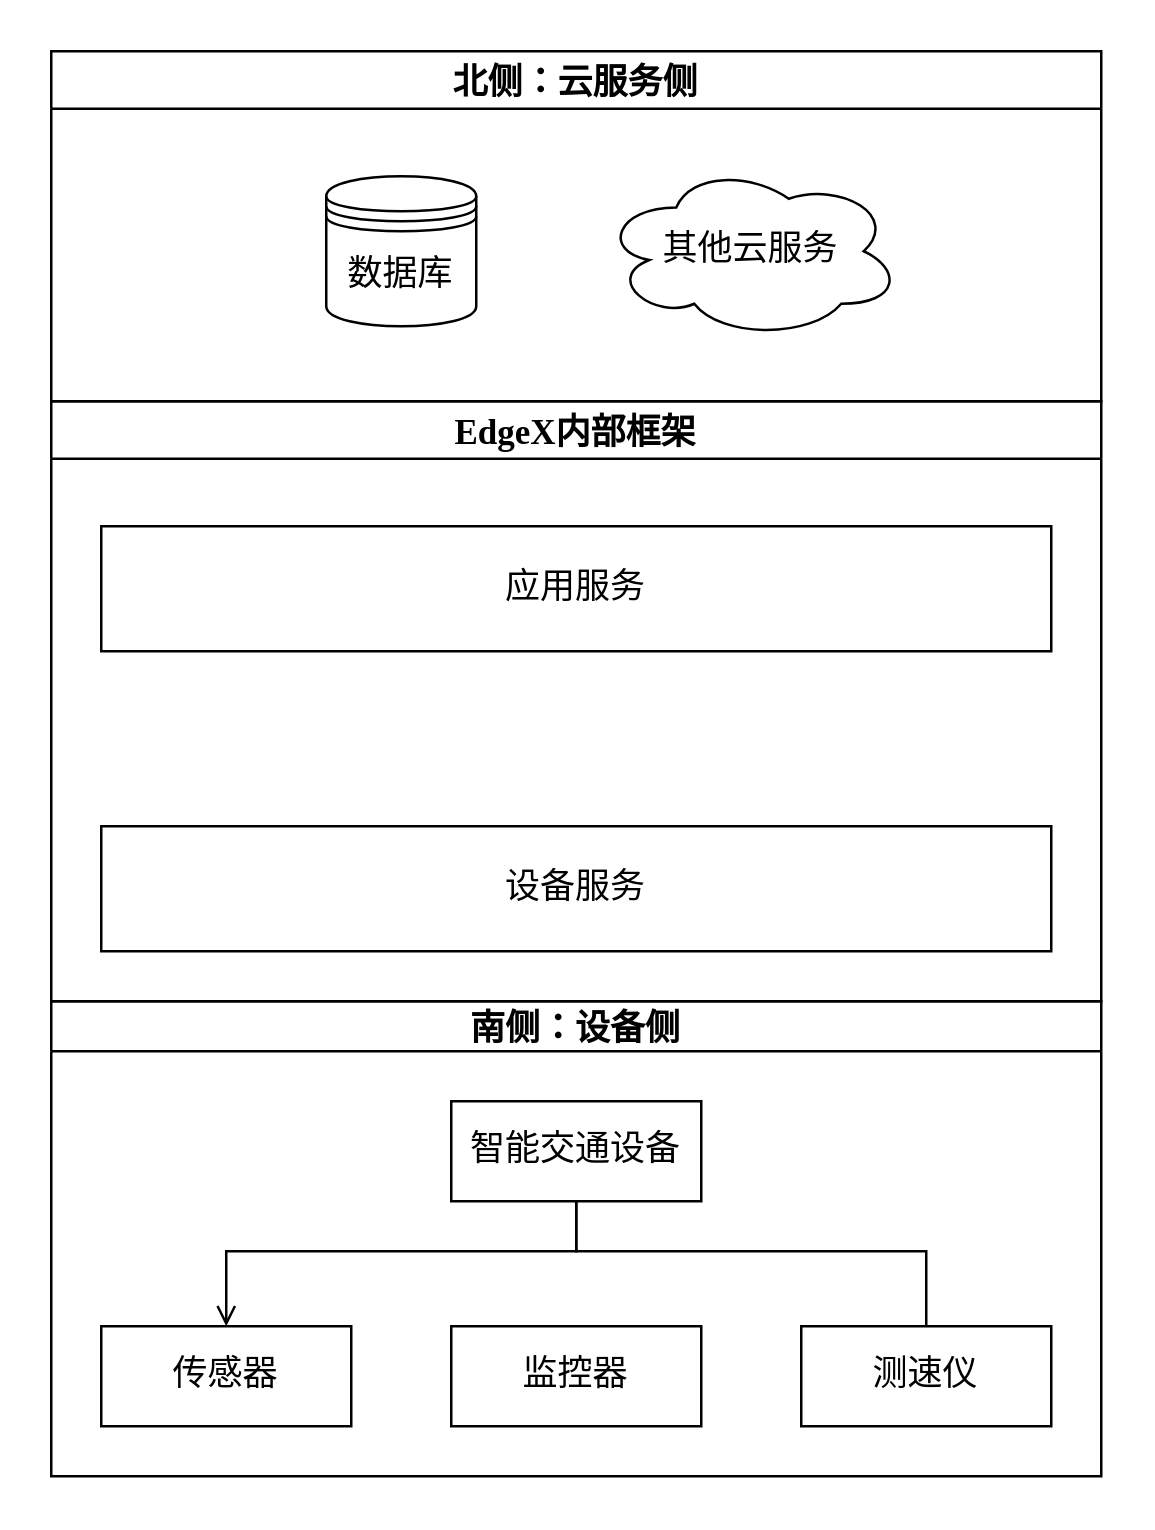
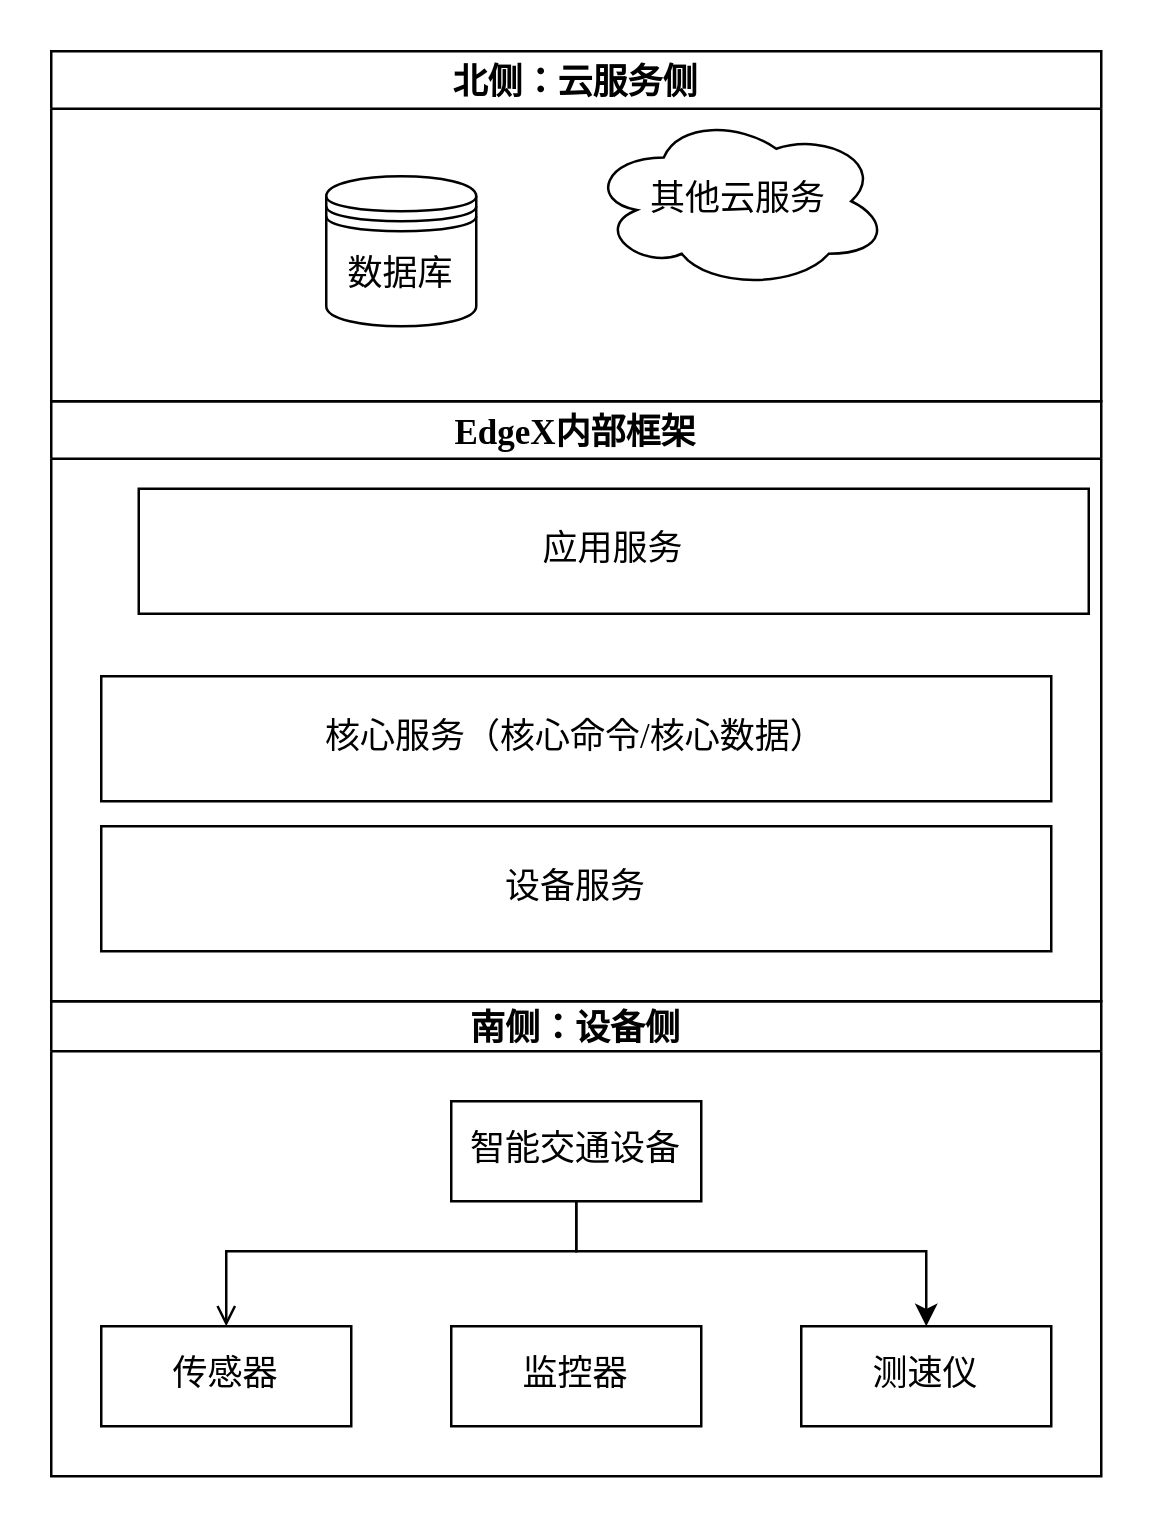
node "其他云服务": moved (751, 251) -> (739, 201)
node "应用服务": moved (576, 589) -> (614, 551)
node "核心服务（核心命令/核心数据）": added
edge "智能交通设备" -- "测速仪": arrowhead none -> classic
